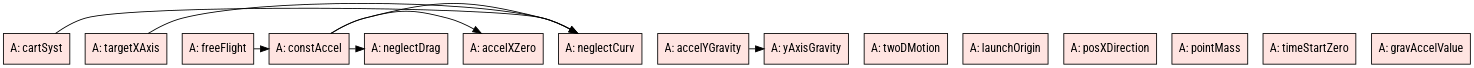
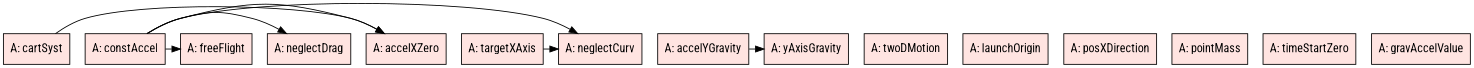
edge "A: cartSyst" -> "A: neglectCurv": now "A: cartSyst" -> "A: accelXZero"
edge "A: freeFlight" -> "A: constAccel": reversed
